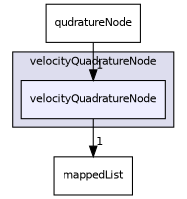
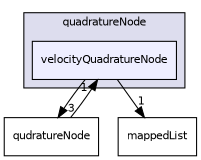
cluster "velocityQuadratureNode": label "velocityQuadratureNode" -> "quadratureNode"
edge "velocityQuadratureNode" -> "qudratureNode": added
